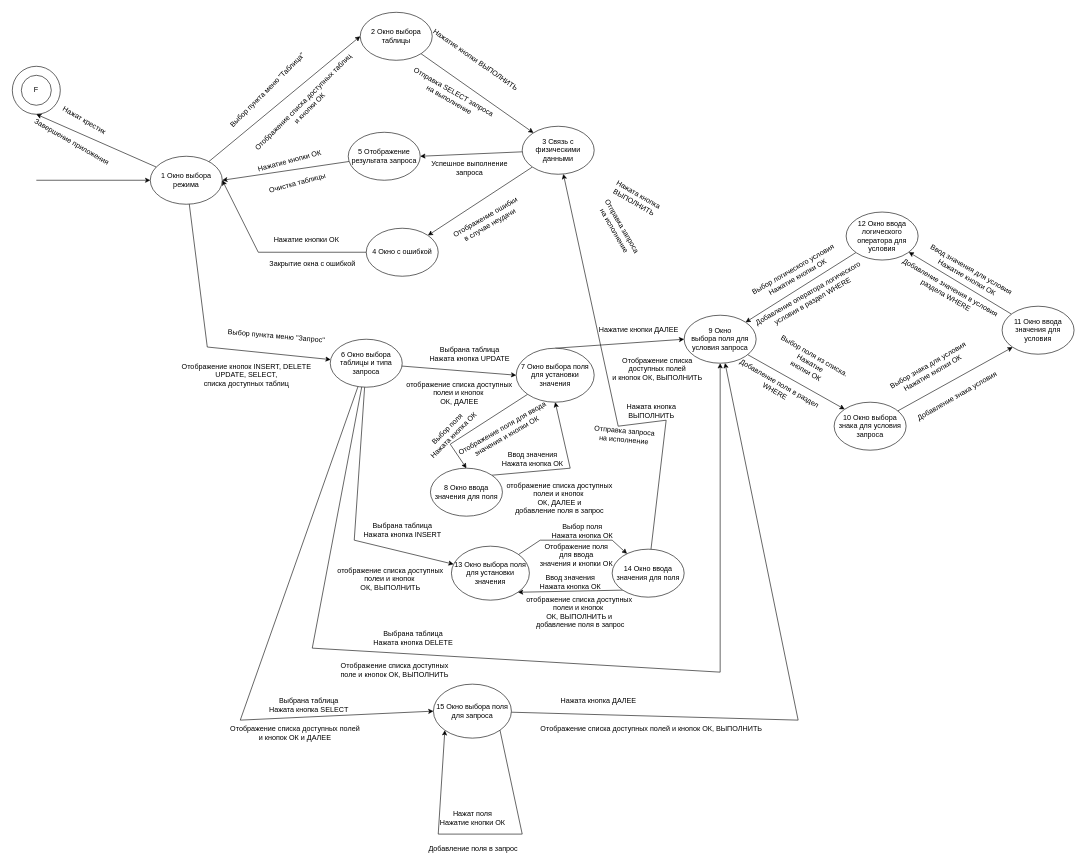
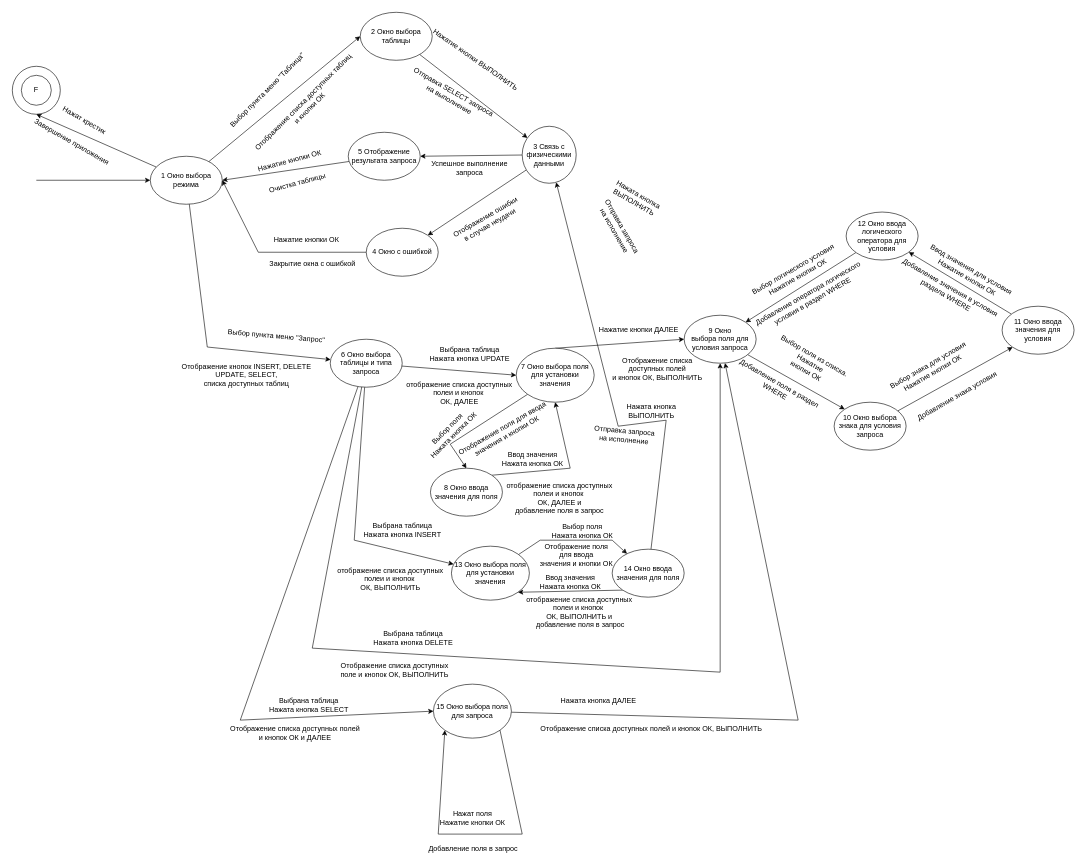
node "3 Связь с физическими данными": size 72x48 -> 54x57
